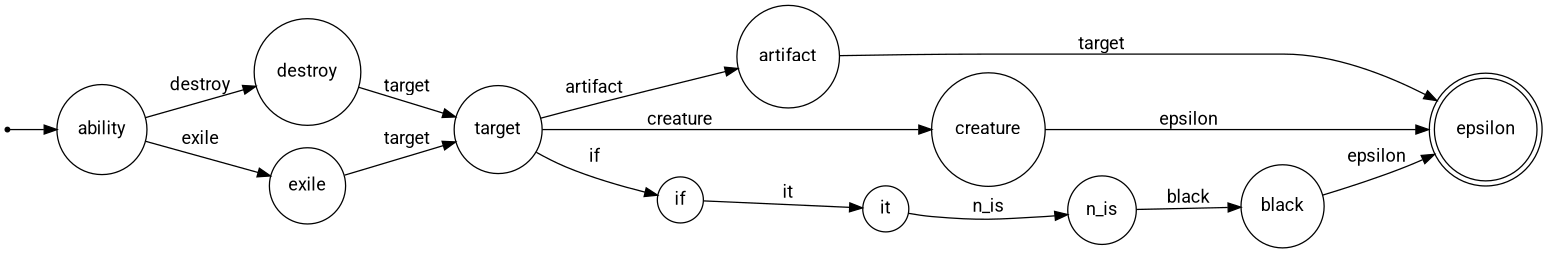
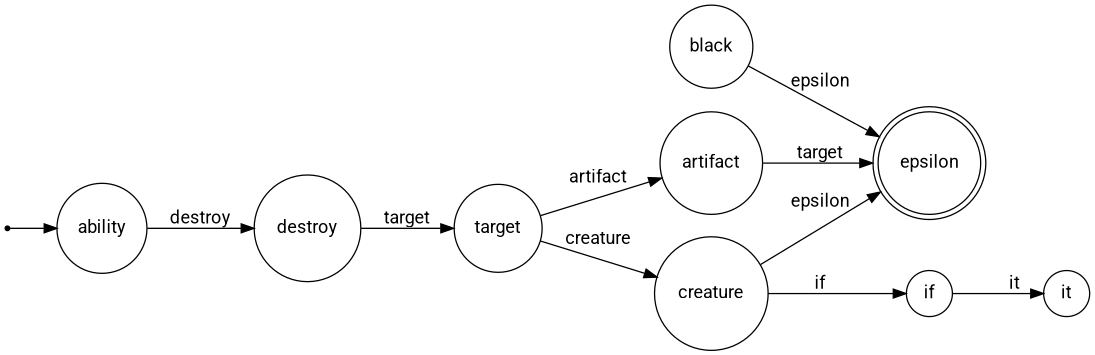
edge "target" -> "if": now "creature" -> "if"
node "exile": removed
node "n_is": removed
